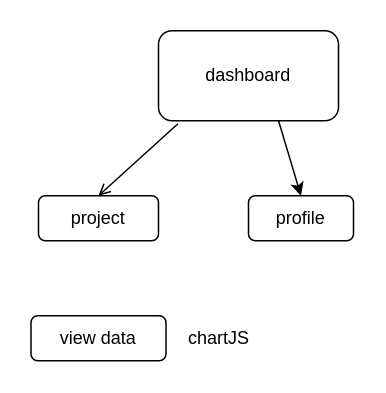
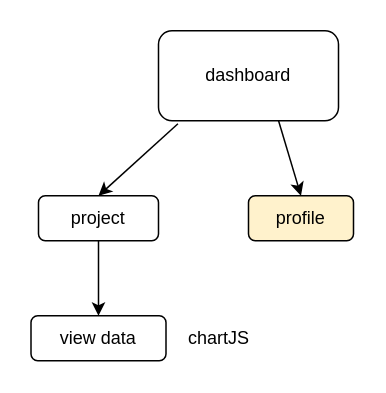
edge "dashboard" -> "project": arrowhead open -> classic
node "profile": fillcolor #ffffff -> #fff2cc
edge "project" -> "view data": added
